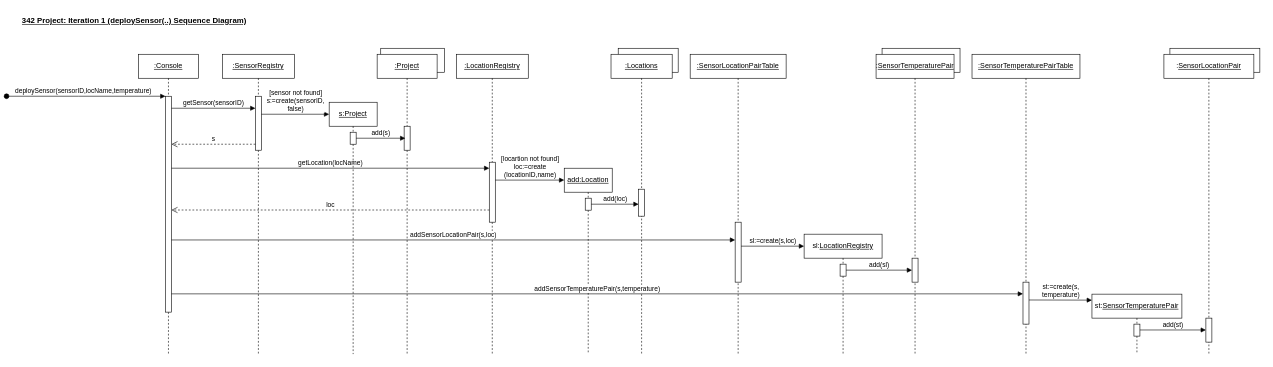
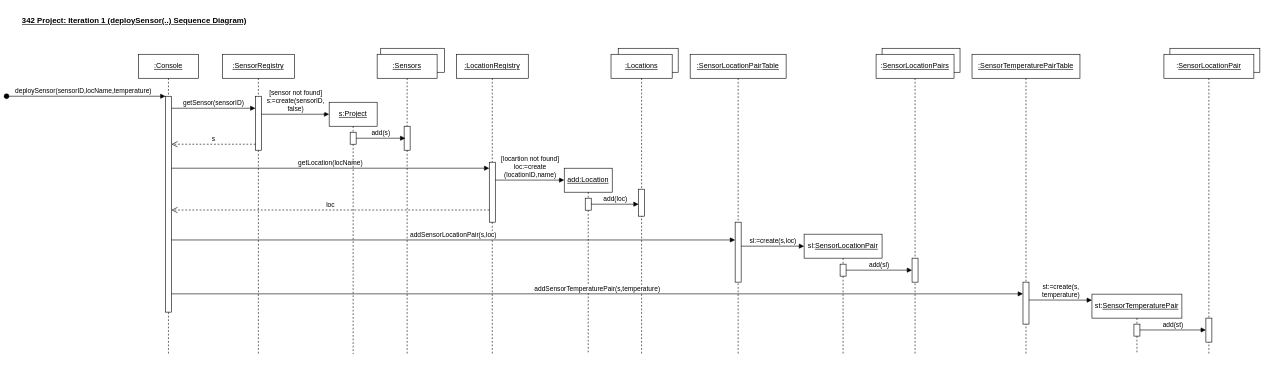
node ":Project": label ":Project" -> ":Sensors"
node ":SensorTemperaturePair": label ":SensorTemperaturePair" -> ":SensorLocationPairs"
node "sl:LocationRegistry": label "sl:LocationRegistry" -> "sl:SensorLocationPair"
